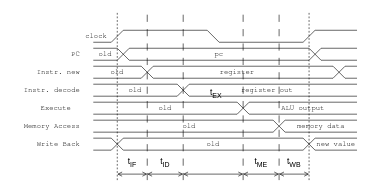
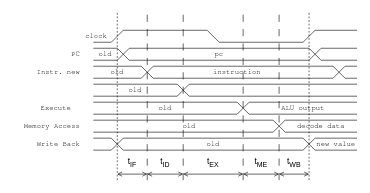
node "register": label "register" -> "instruction"
node "Instr. decode": removed
node "register out": removed
node "tEX": moved (216, 93) -> (213, 162)
node "memory data": label "memory data" -> "decode data"
